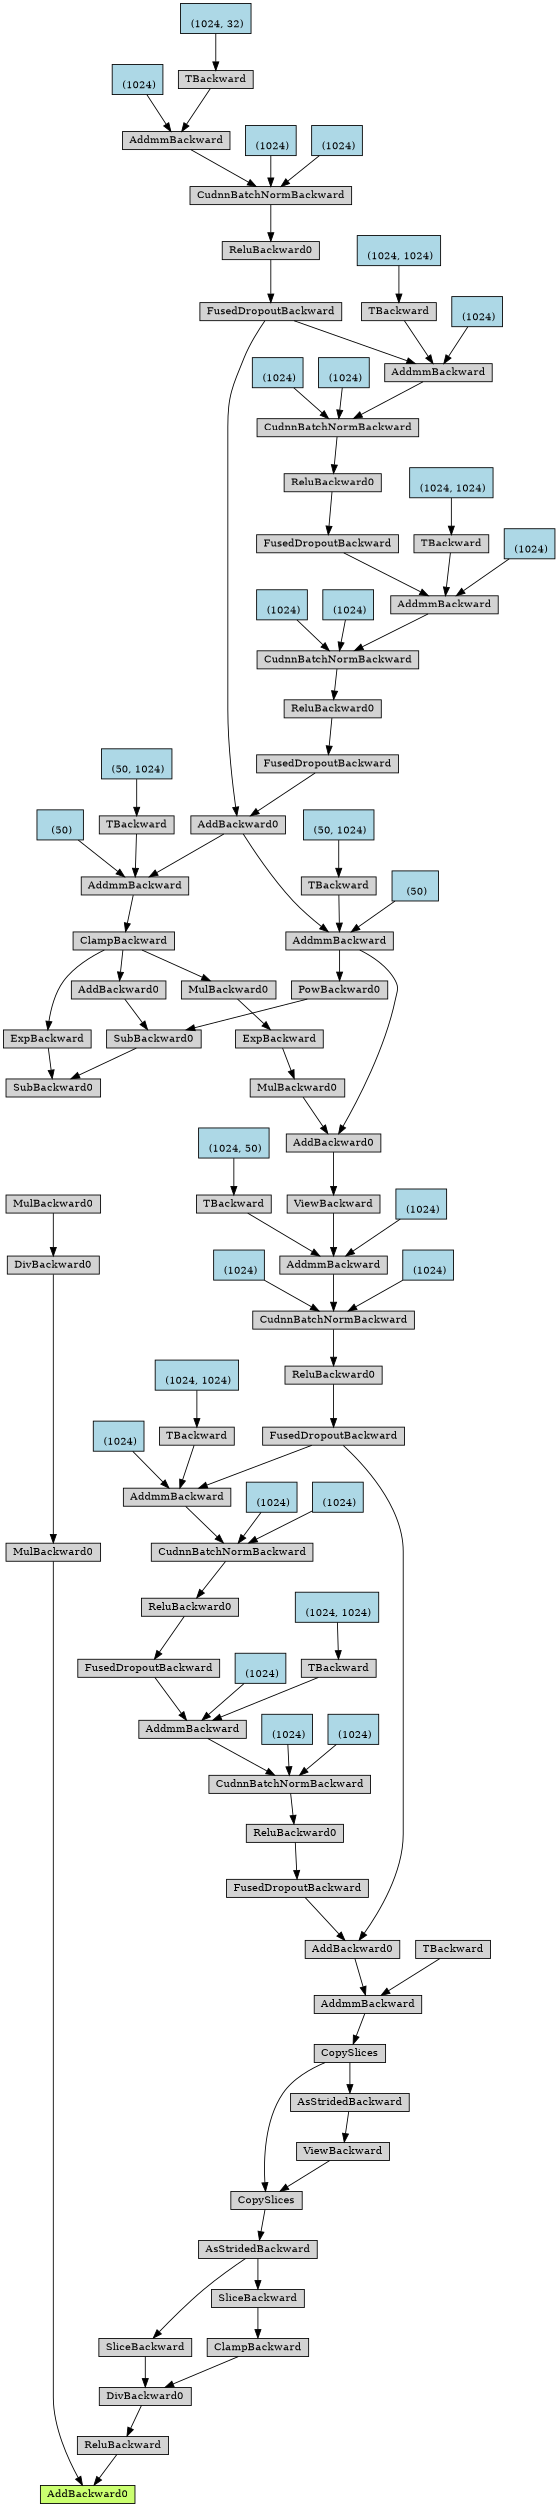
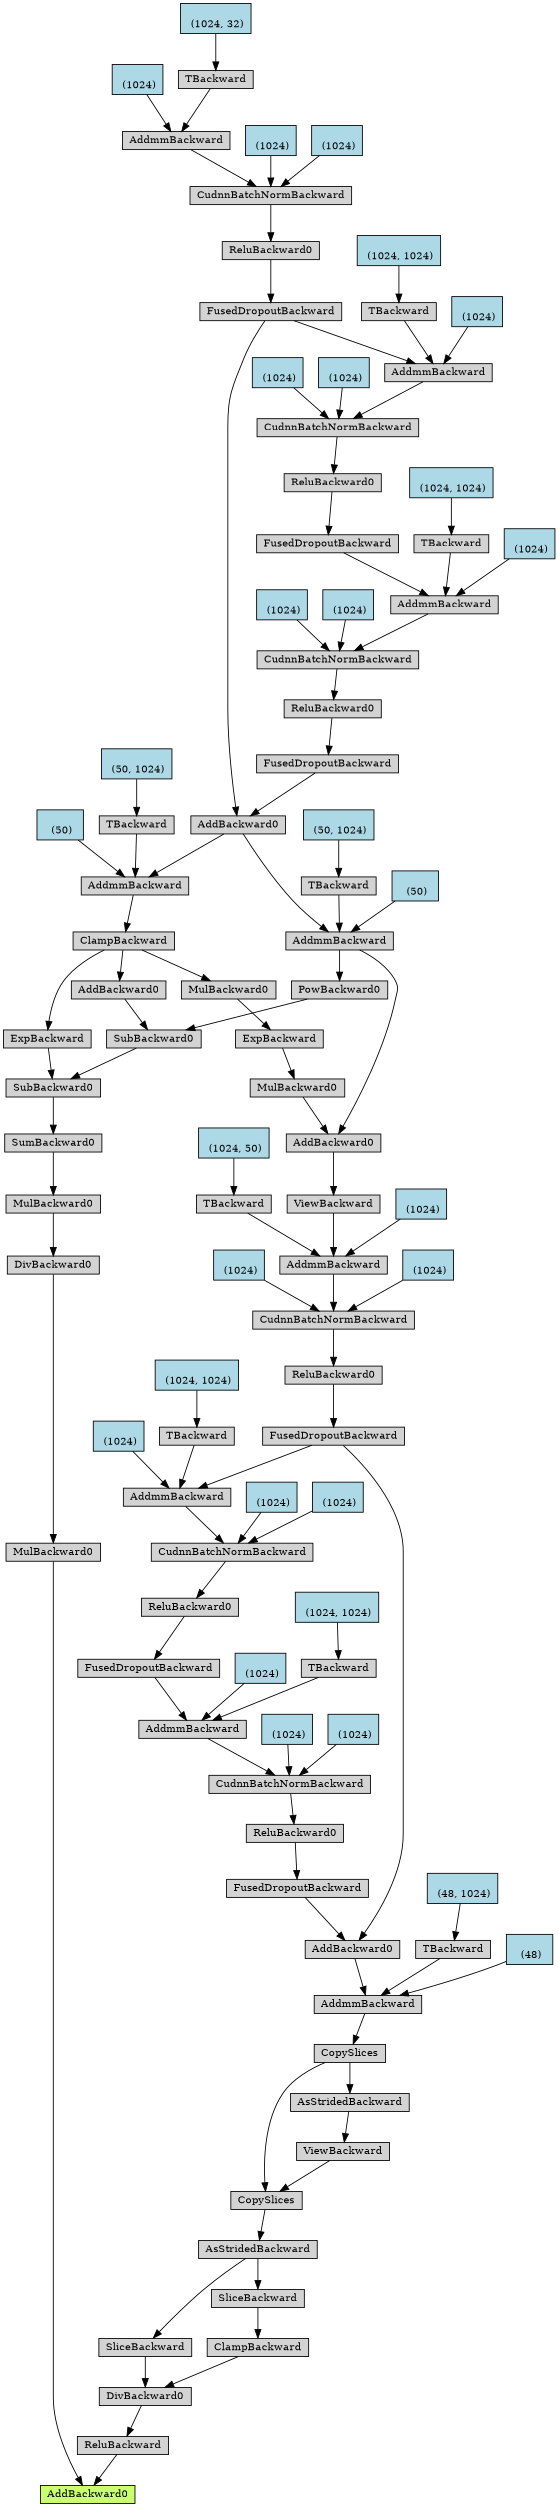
node "SumBackward0": added
node "(48, 1024)": added
node "(48)": added
